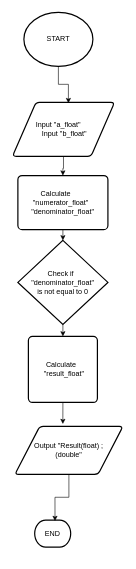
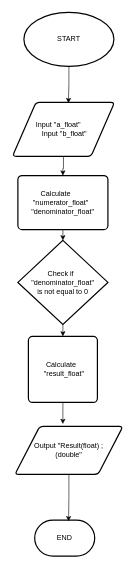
node "START": size 69x54 -> 90x54
node "END": size 36x27 -> 60x36
